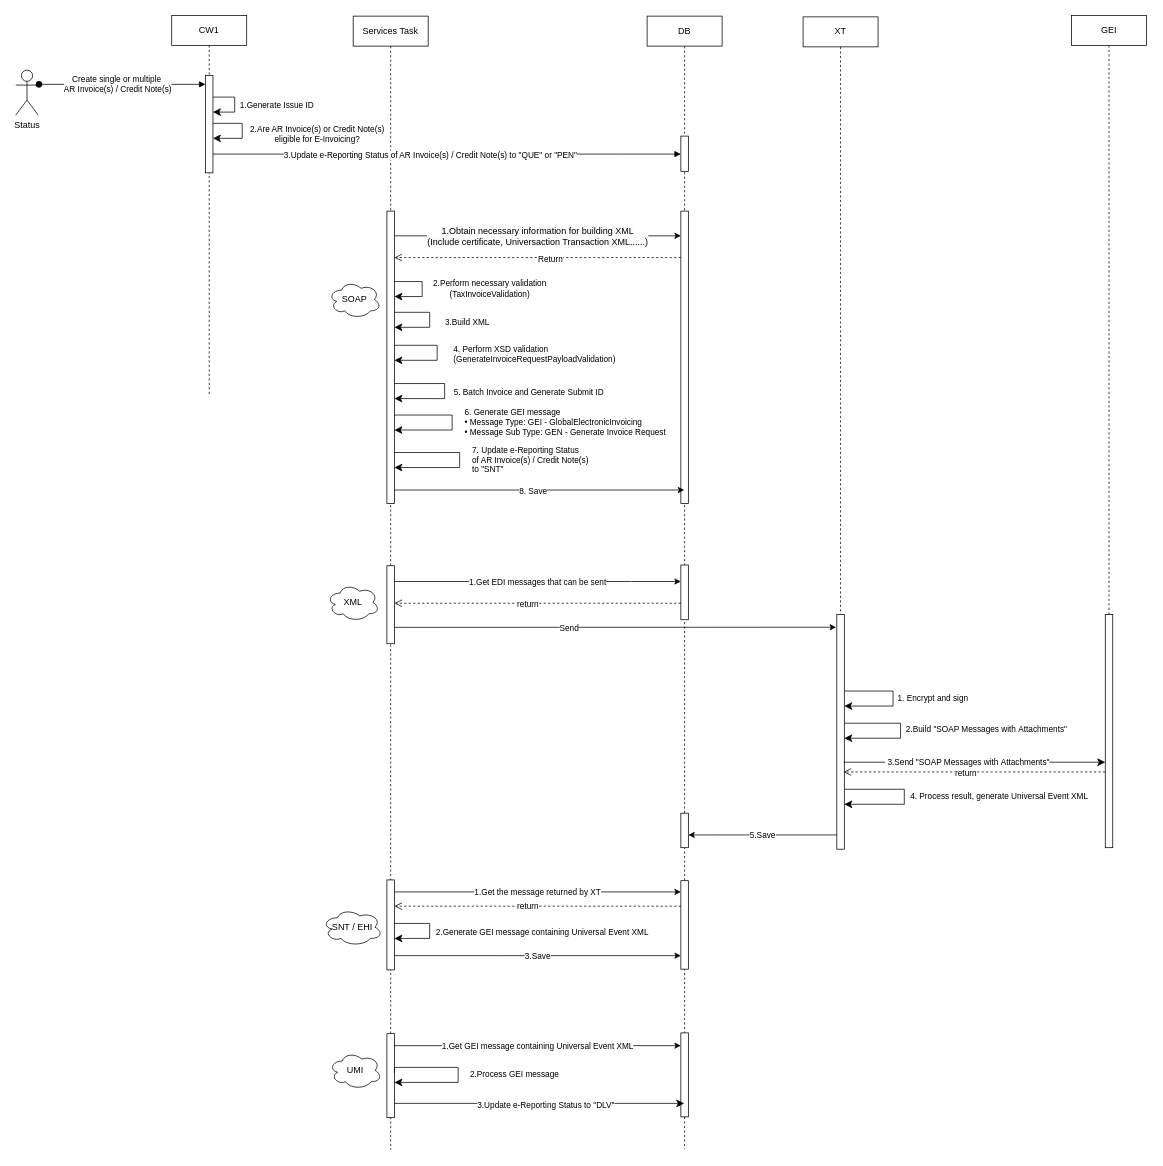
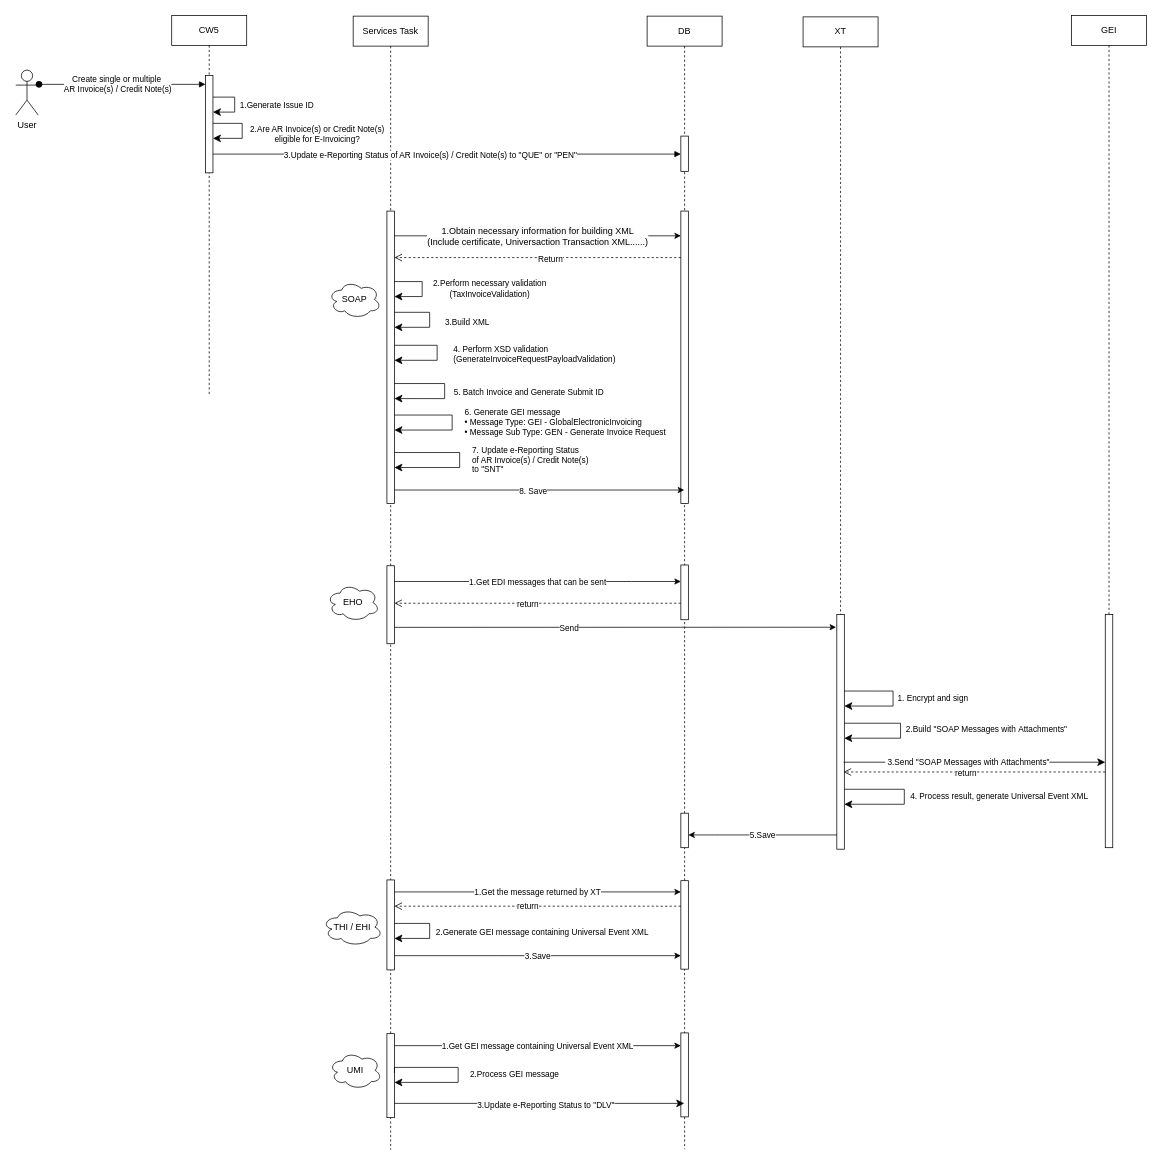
node "CW1": label "CW1" -> "CW5"
node "Status": label "Status" -> "User"
node "XML": label "XML" -> "EHO"
node "SNT / EHI": label "SNT / EHI" -> "THI / EHI"
